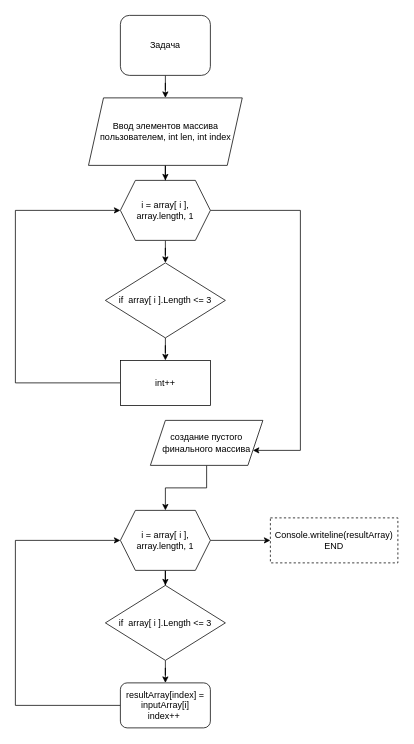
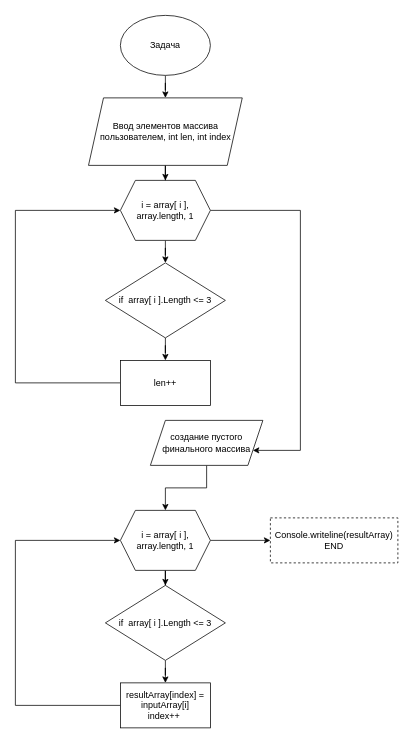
node "Задача": shape rounded rectangle -> ellipse
node "int++": label "int++" -> "len++"
node "resultArray[index] = inputArray[i] index++": shape rounded rectangle -> rectangle
